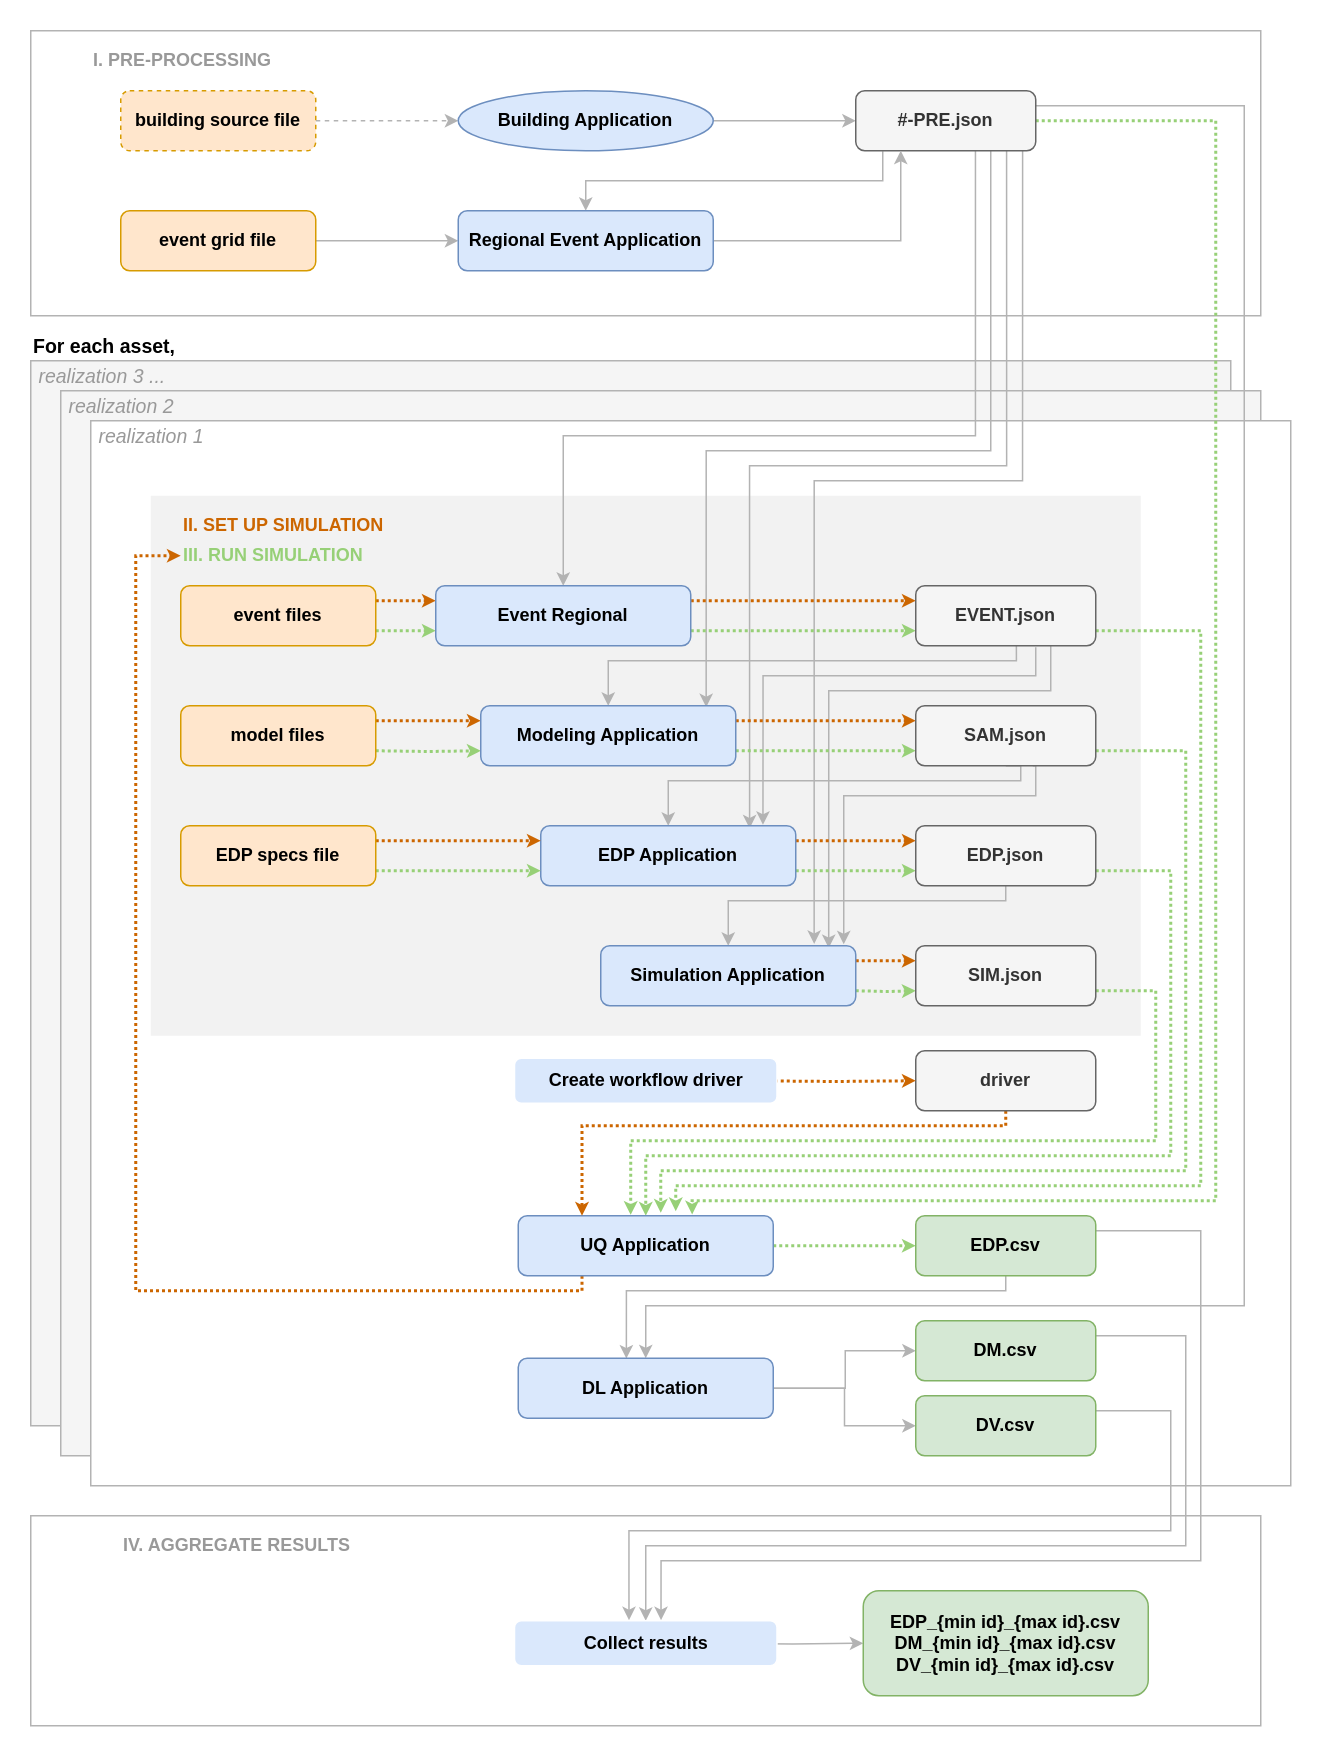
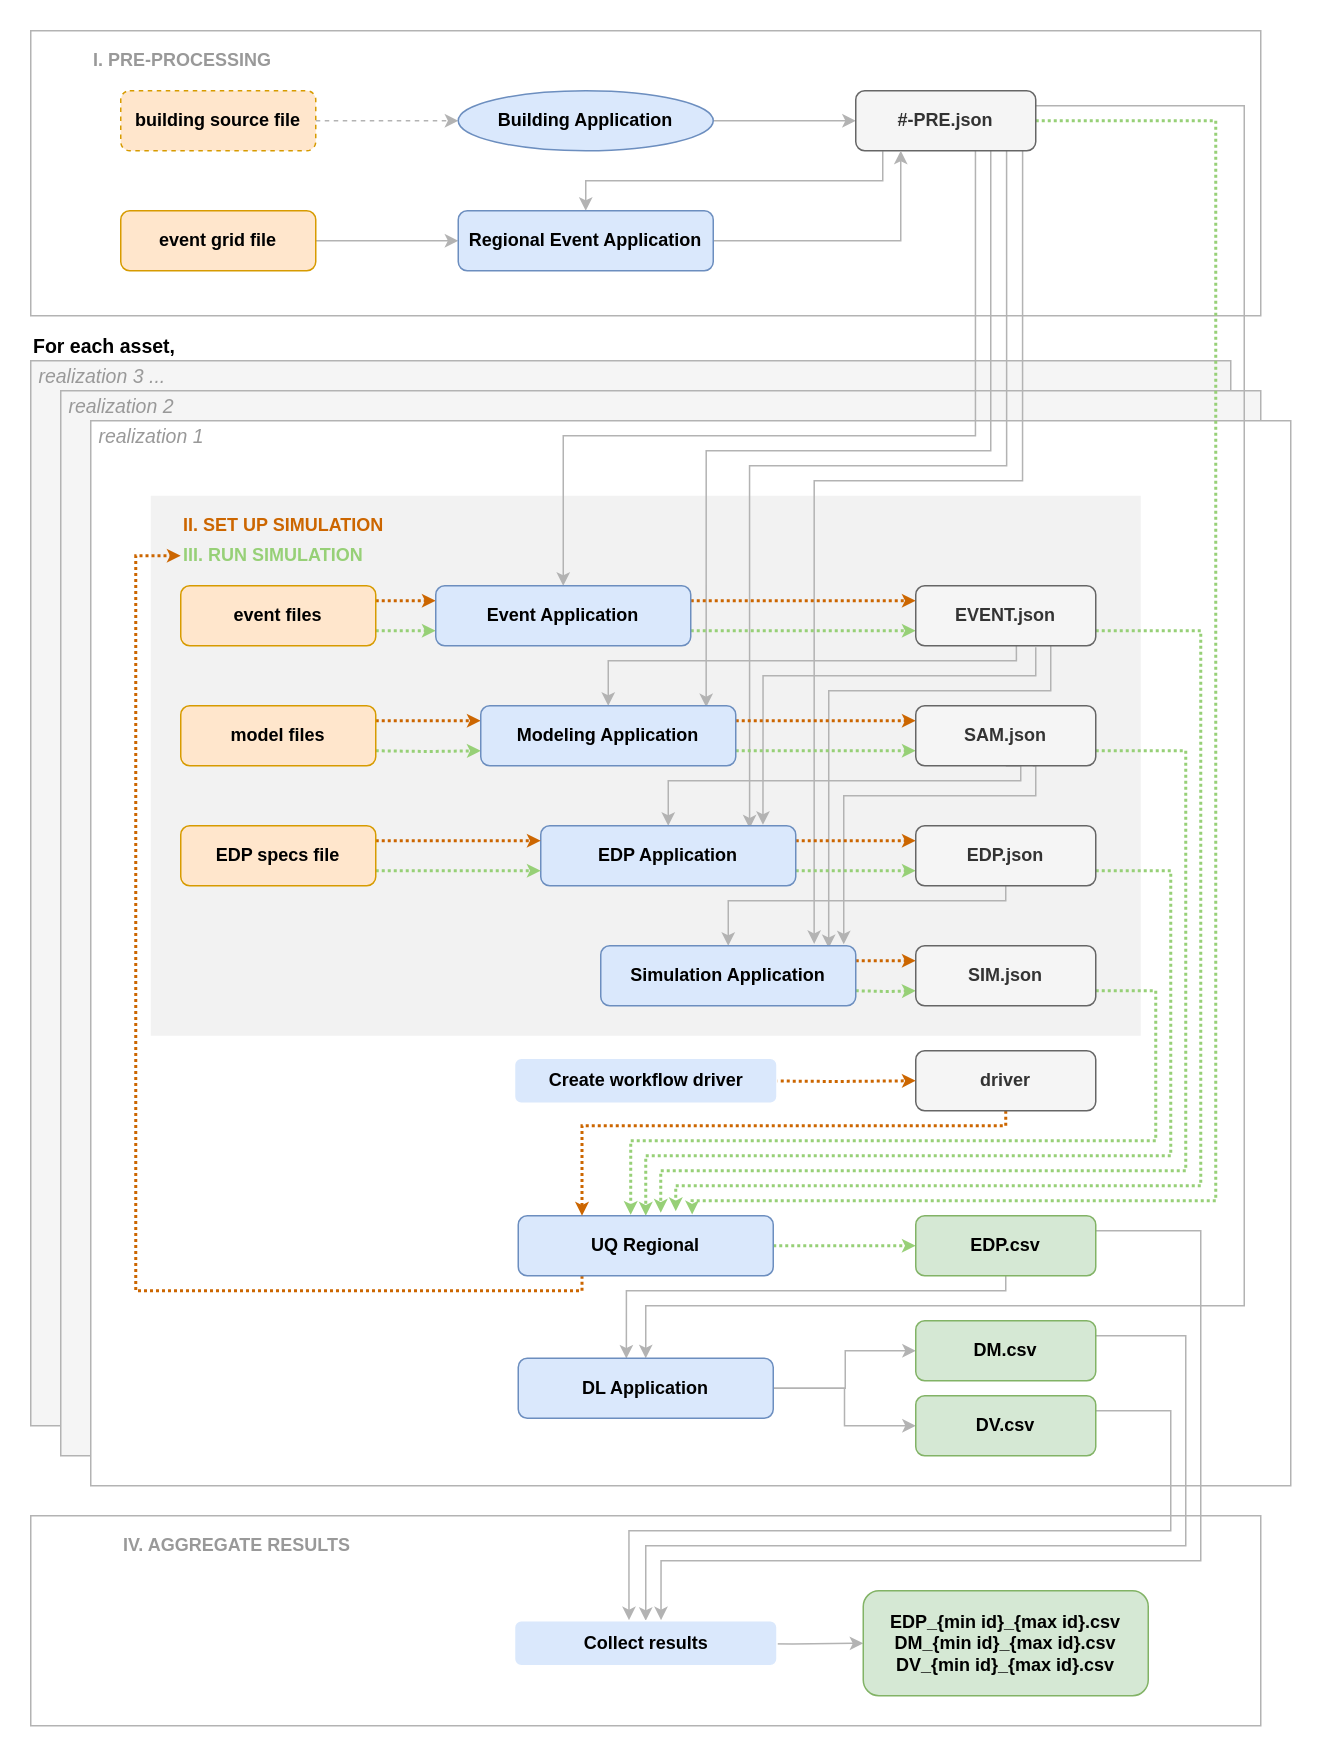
node "Event Regional": label "Event Regional" -> "Event Application"
node "UQ Application": label "UQ Application" -> "UQ Regional"
